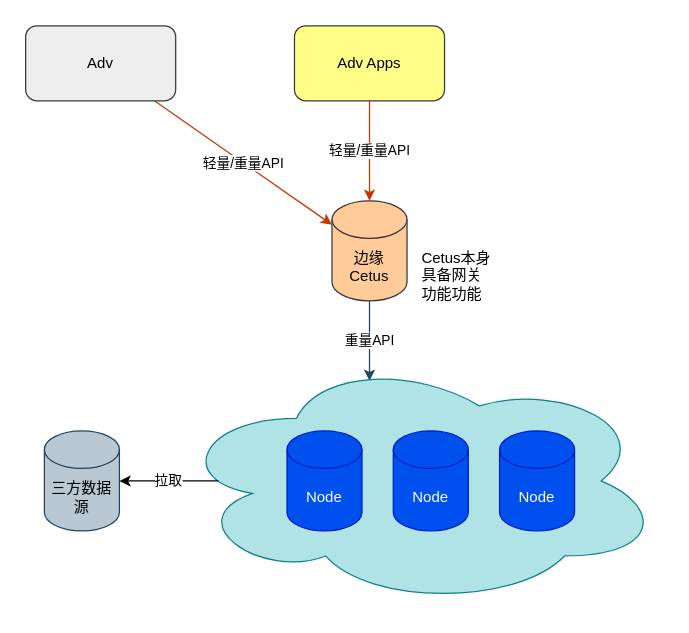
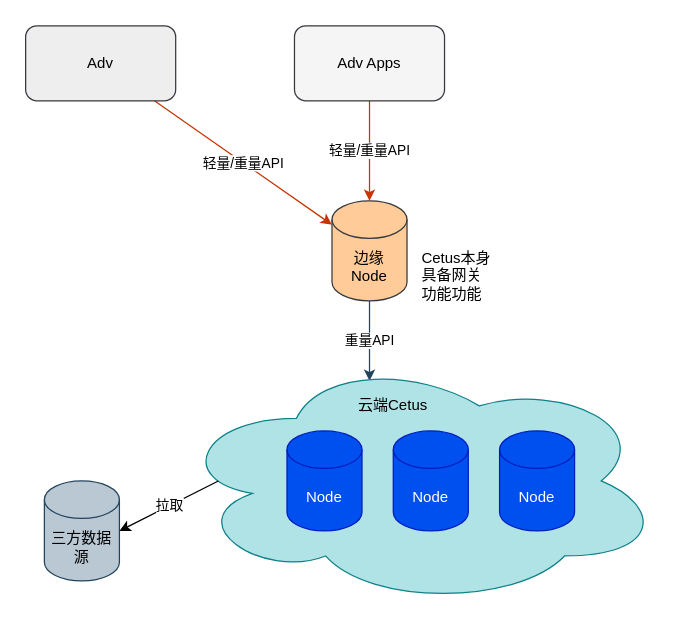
node "Adv Apps": fillcolor #ffff88 -> #f5f5f5
node "边缘 Cetus": label "边缘 Cetus" -> "边缘 Node"
node "云端Cetus": added
node "三方数据源": moved (82, 481) -> (82, 531)
